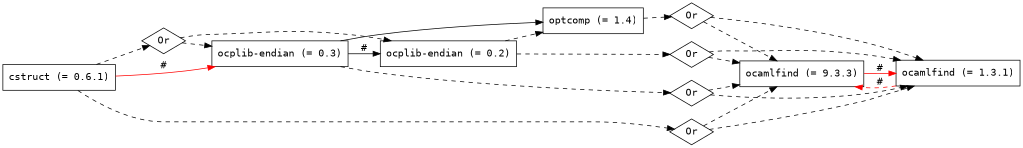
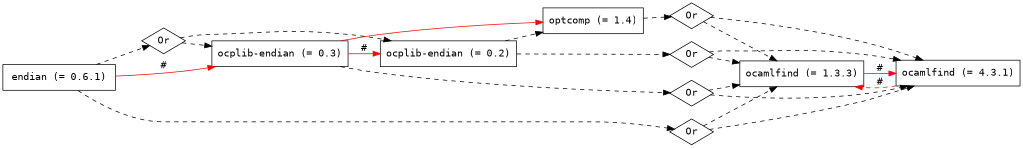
edge "ocplib-endian (= 0.3)" -> "optcomp (= 1.4)": color black -> #ff0000
edge "ocplib-endian (= 0.3)" -> "ocplib-endian (= 0.2)": color black -> #ff0000
node "ocamlfind (= 1.3.1)": label "ocamlfind (= 1.3.1)" -> "ocamlfind (= 4.3.1)"
node "ocamlfind (= 9.3.3)": label "ocamlfind (= 9.3.3)" -> "ocamlfind (= 1.3.3)"
node "cstruct (= 0.6.1)": label "cstruct (= 0.6.1)" -> "endian (= 0.6.1)"
